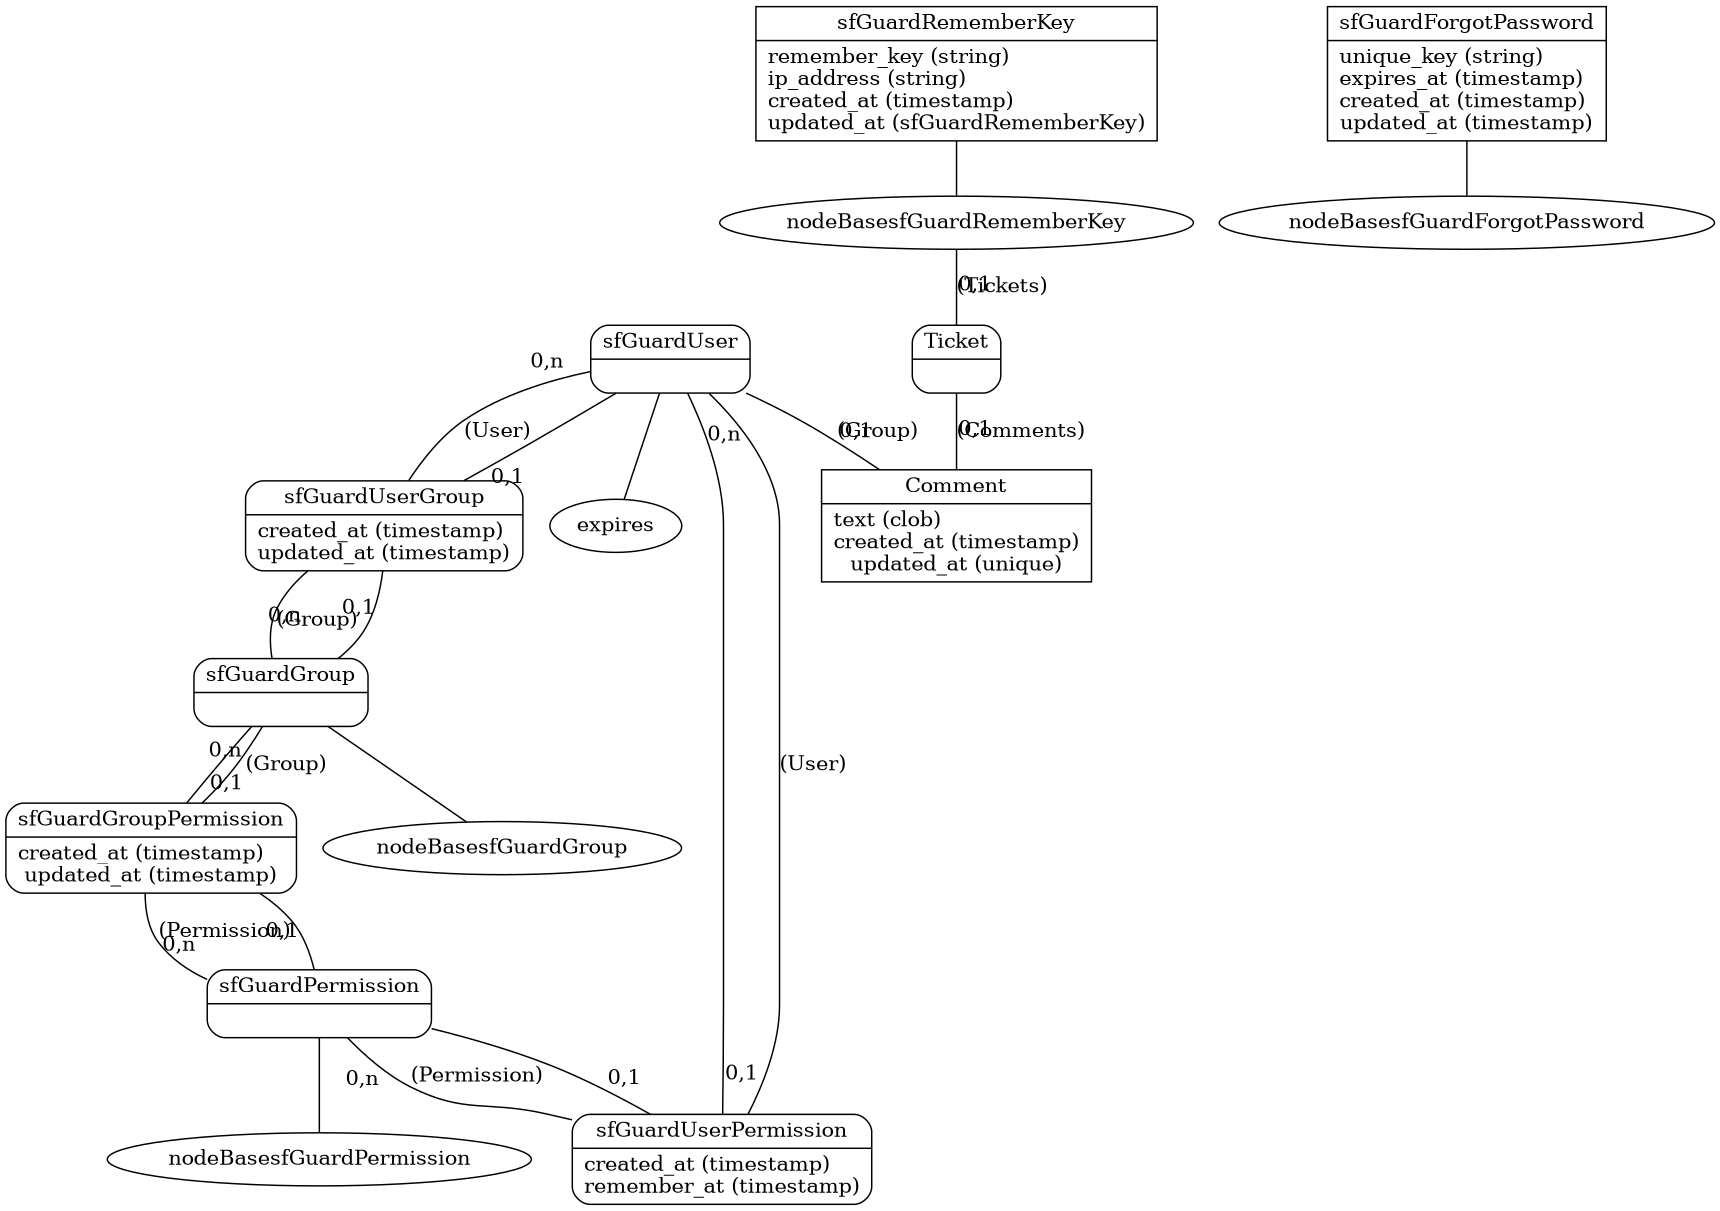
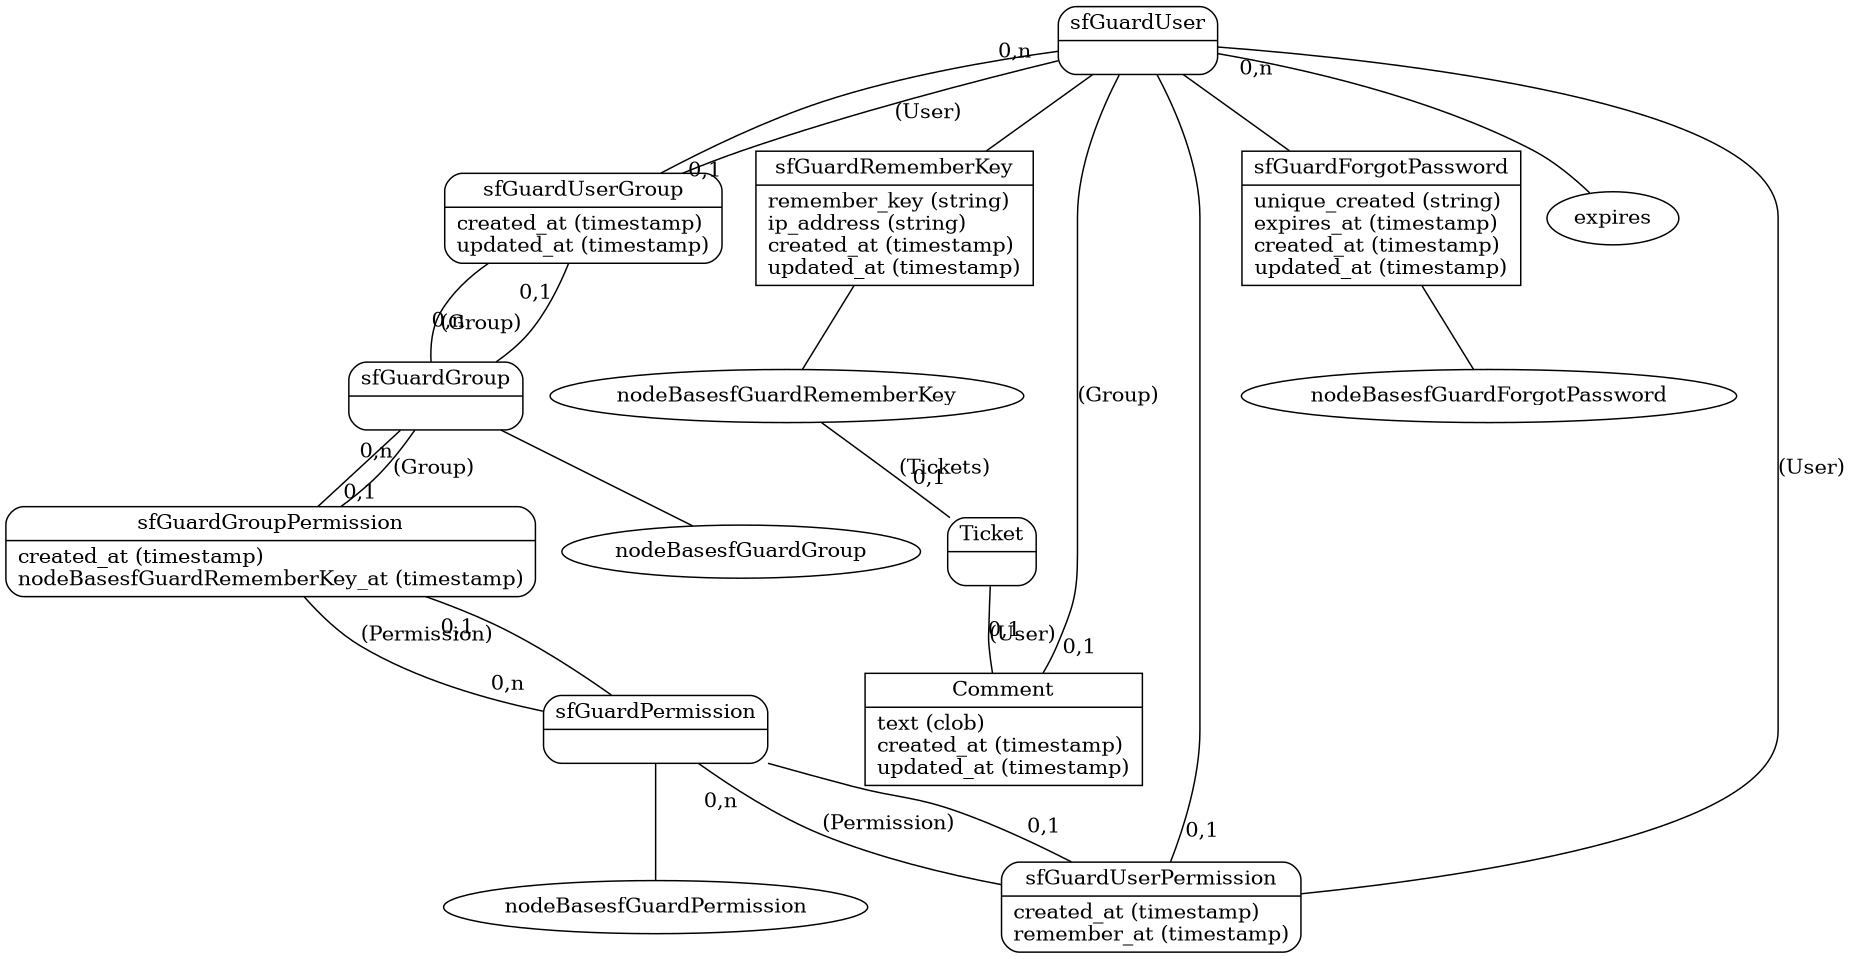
node "sfGuardForgotPassword": text "unique_key (string)" -> "unique_created (string)"
edge "sfGuardUser" -- "sfGuardRememberKey": added
edge "sfGuardUser" -- "sfGuardForgotPassword": added
node "sfGuardRememberKey": text "updated_at (sfGuardRememberKey)" -> "updated_at (timestamp)"
edge "Ticket" -- "Comment": label "(Comments)" -> "(User)"
node "Comment": text "updated_at (unique)" -> "updated_at (timestamp)"
node "sfGuardGroupPermission": text "updated_at (timestamp)" -> "nodeBasesfGuardRememberKey_at (timestamp)"
